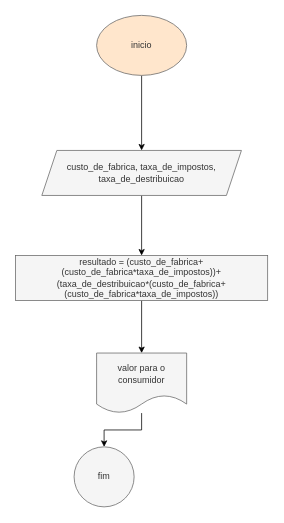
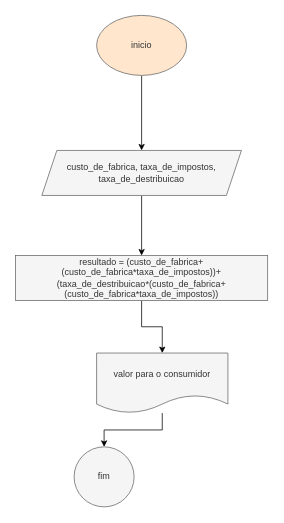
node "valor para o consumidor": size 90x60 -> 131x60
